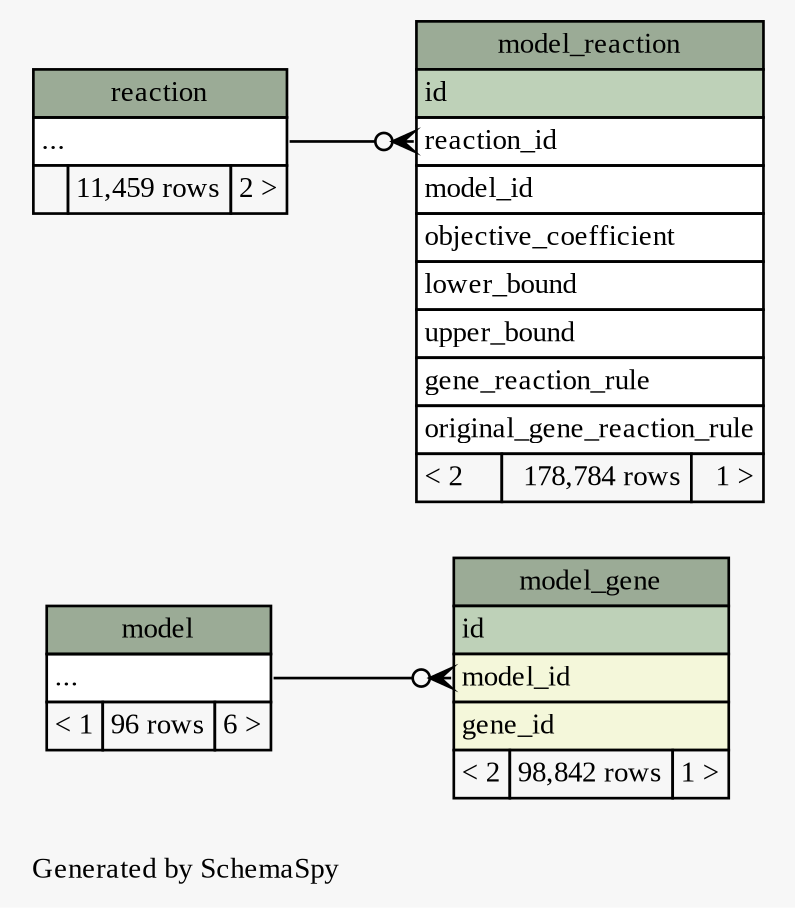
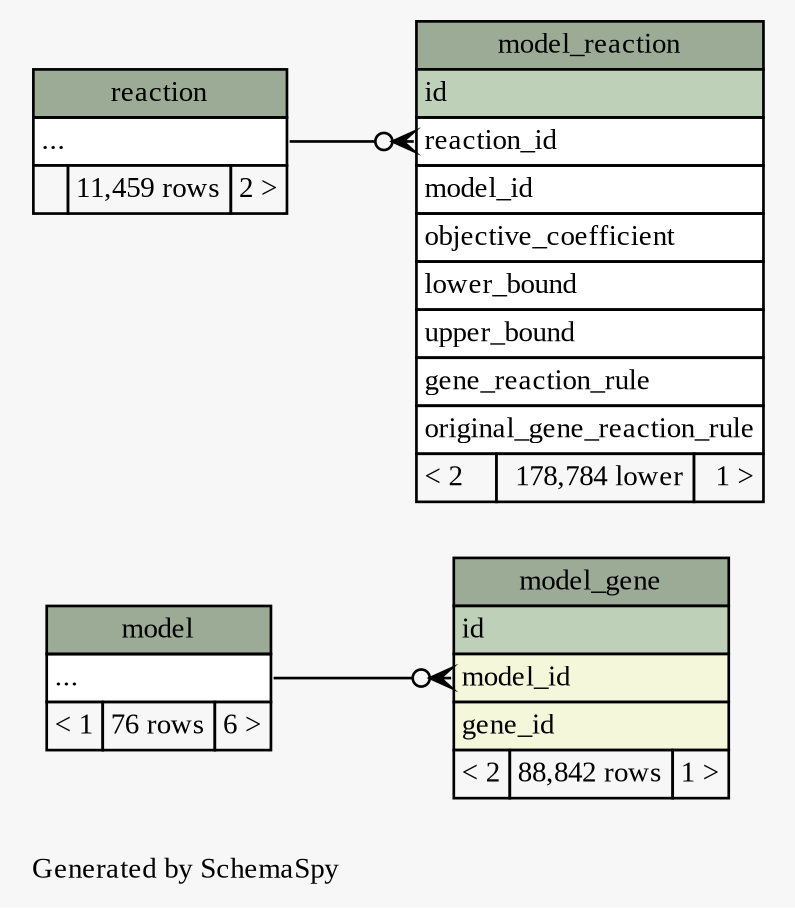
node "model_reaction": text "178,784 rows" -> "178,784 lower"
node "model": text "96 rows" -> "76 rows"
node "model_gene": text "98,842 rows" -> "88,842 rows"
